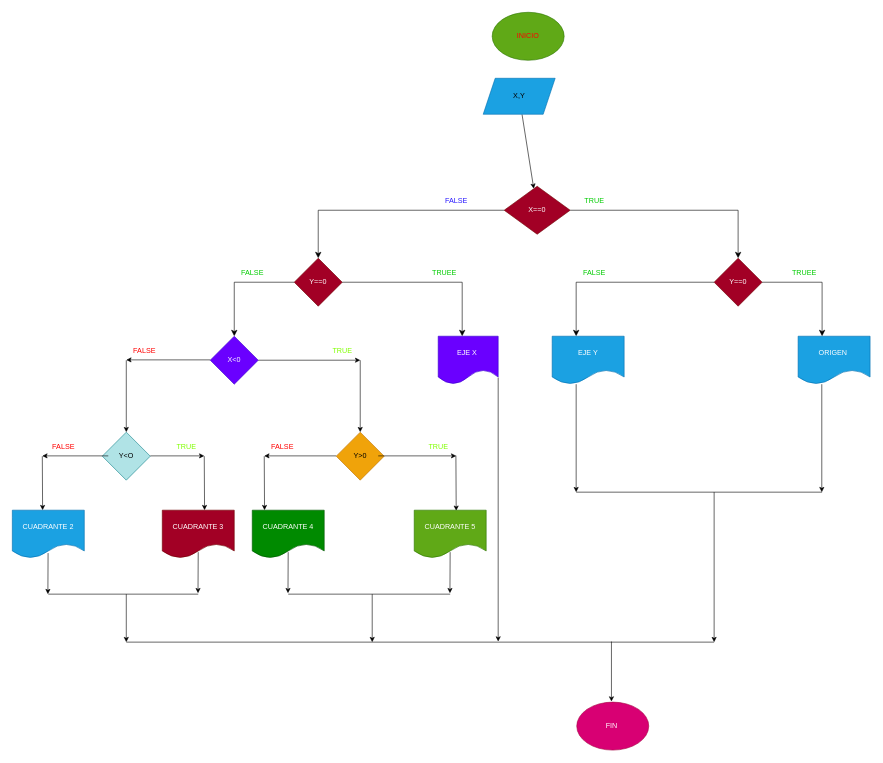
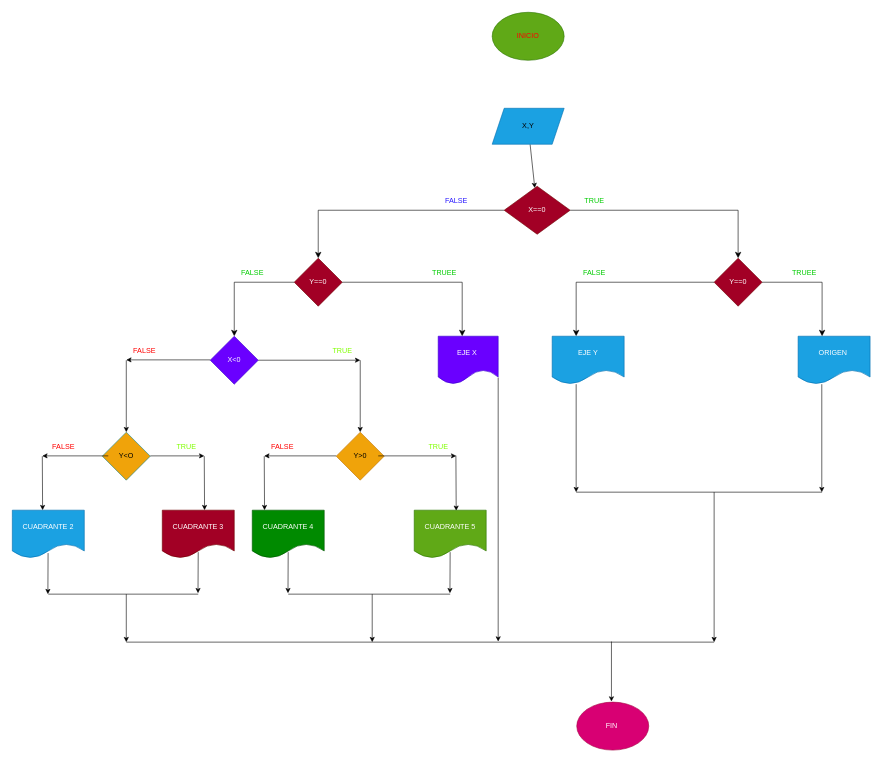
node "X,Y": moved (519, 96) -> (528, 126)
node "Y<O": fillcolor #b0e3e6 -> #f0a30a
